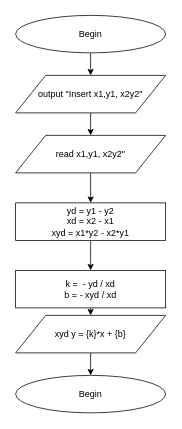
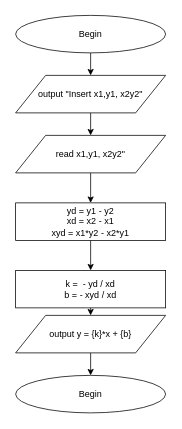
node "xyd y = {k}*x + {b}": label "xyd y = {k}*x + {b}" -> "output y = {k}*x + {b}"
